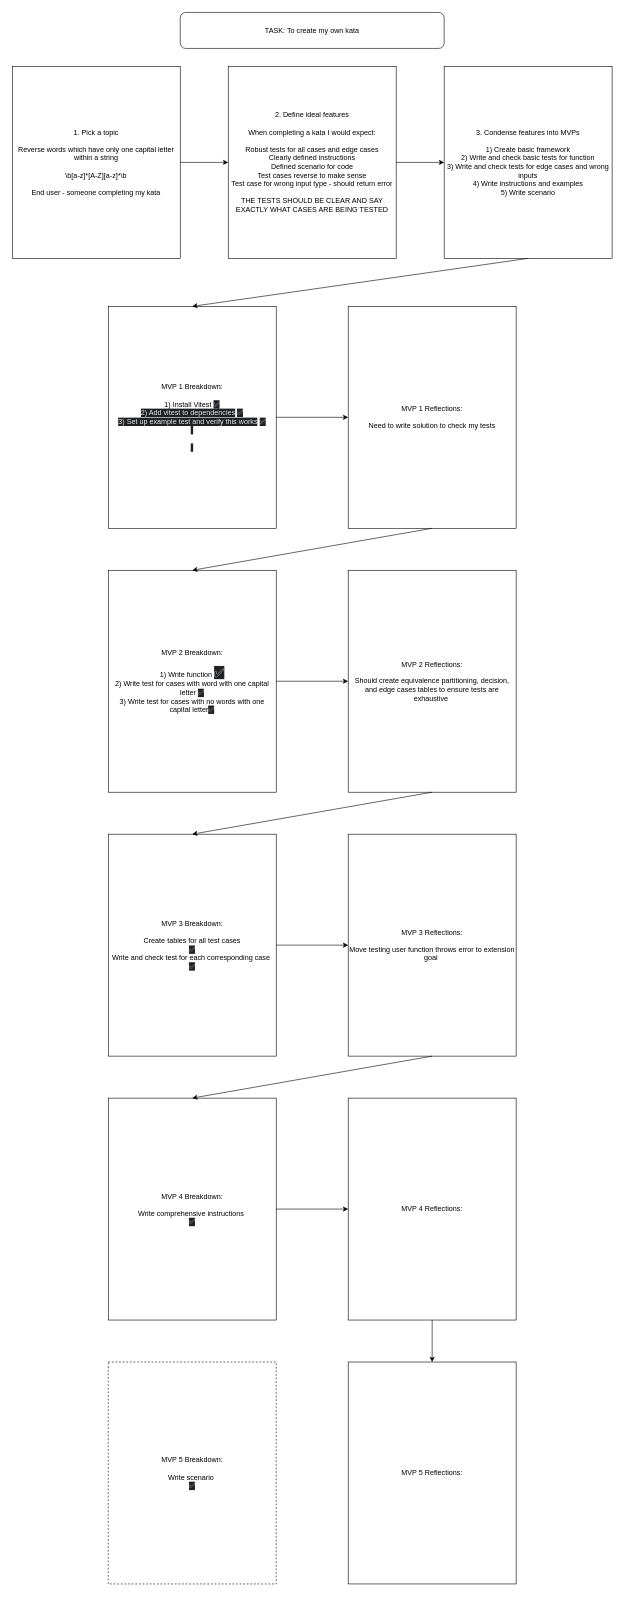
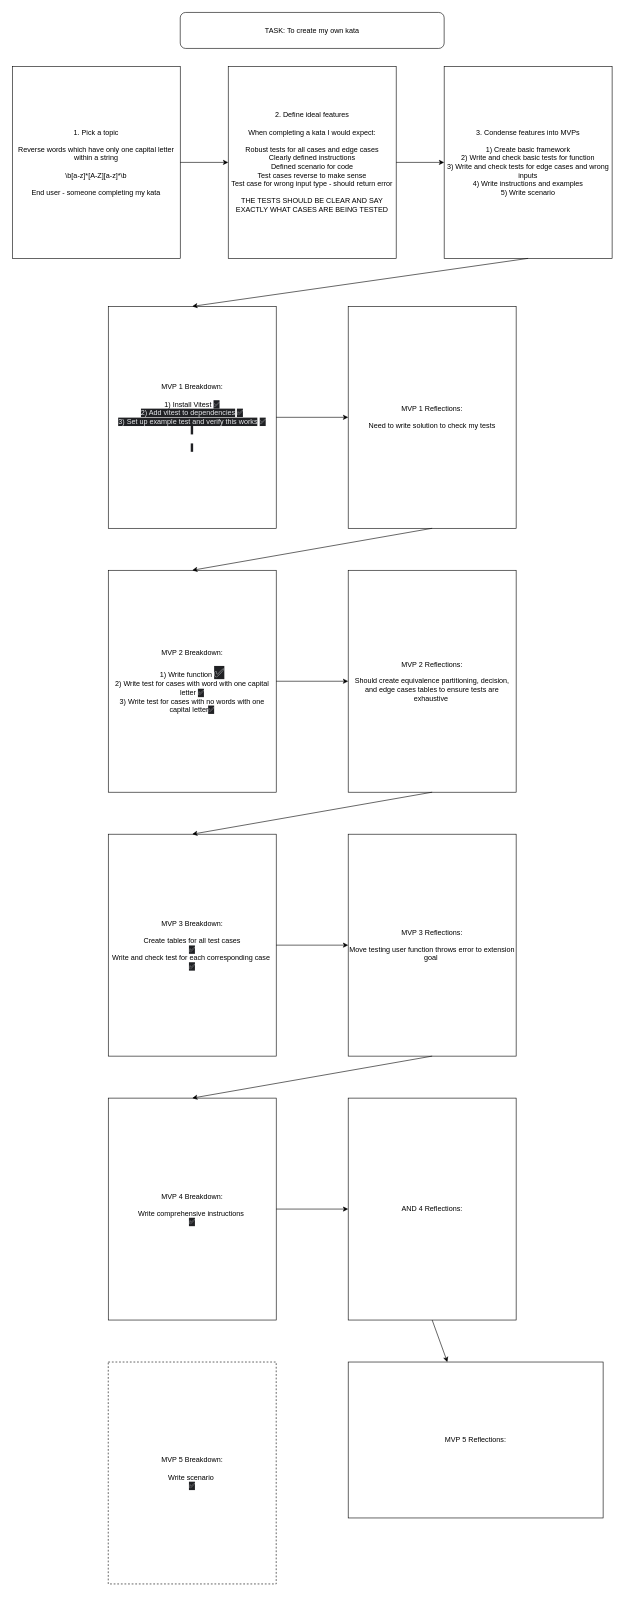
node "MVP 4 Reflections:": label "MVP 4 Reflections:" -> "AND 4 Reflections:"
node "MVP 5 Reflections:": size 168x222 -> 255x156
